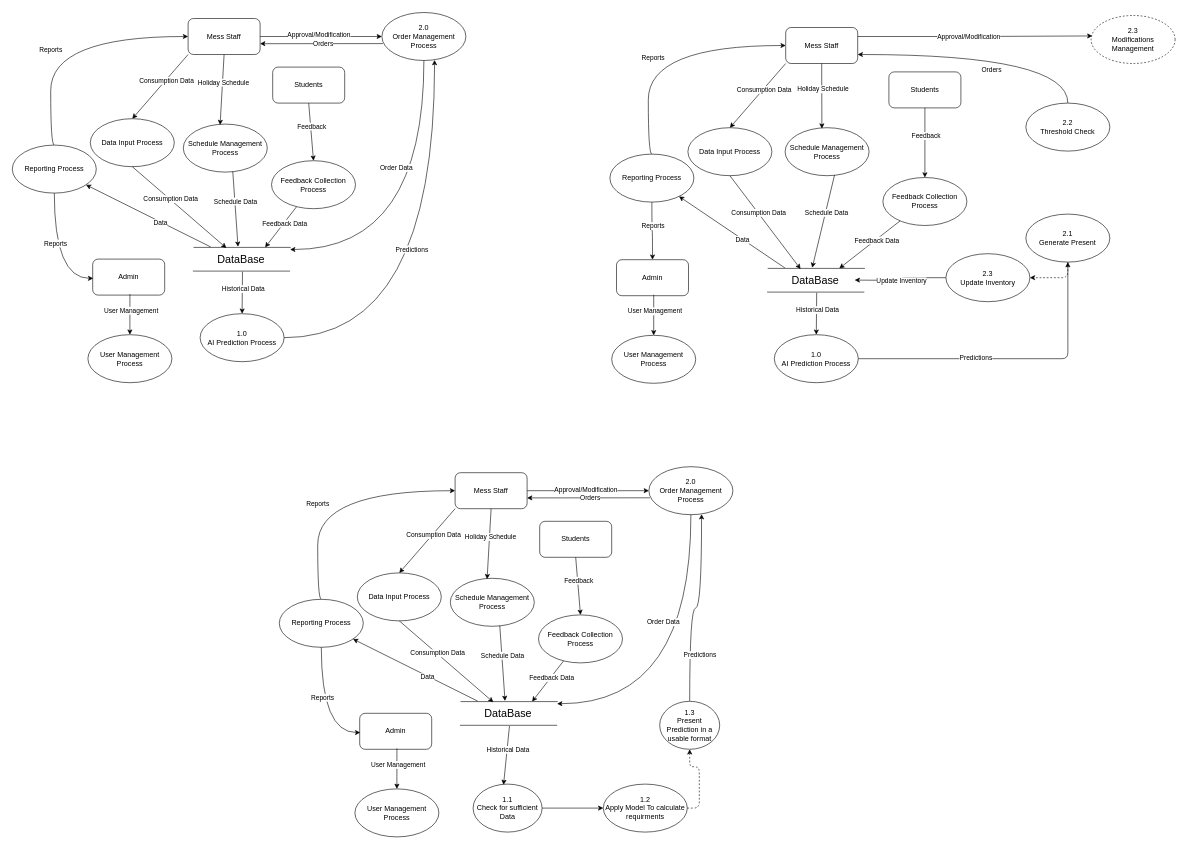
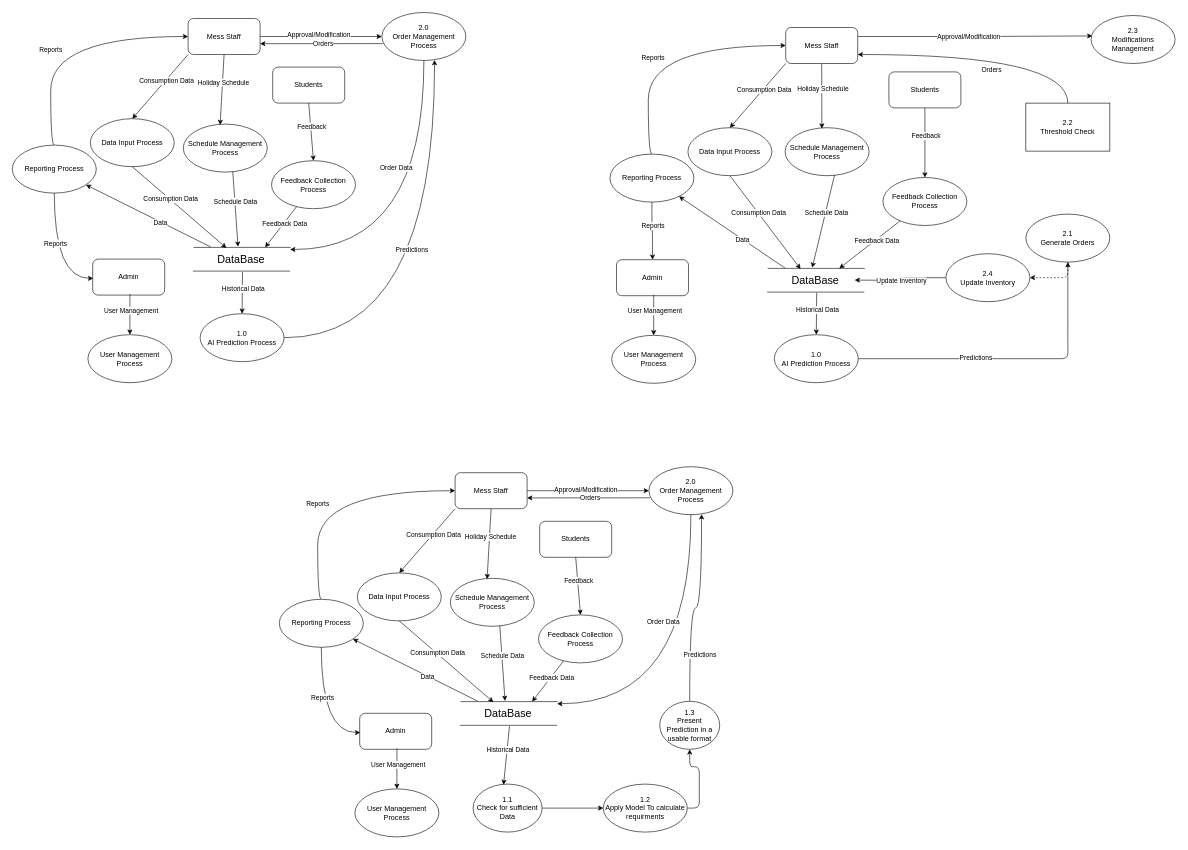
node "2.3 Modifications Management": style dashed -> solid
node "2.2 Threshold Check": shape ellipse -> rectangle
node "2.1 Generate Present": label "2.1 Generate Present" -> "2.1 Generate Orders"
node "2.3 Update Inventory": label "2.3 Update Inventory" -> "2.4 Update Inventory"
edge "1.2 Apply Model To calculate requirments" -> "1.3 Present Prediction in a usable format": style dashed -> solid
